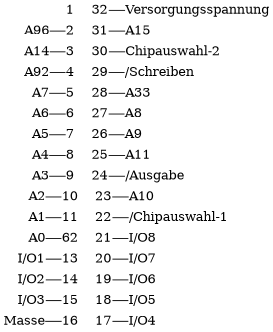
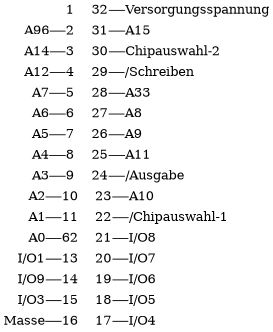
node "A92": label "A92" -> "A12"
node "I/O2": label "I/O2" -> "I/O9"
